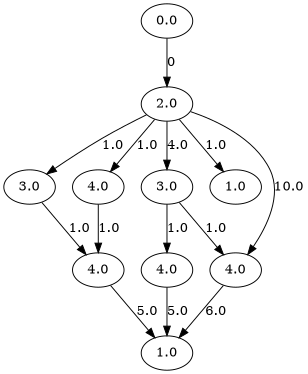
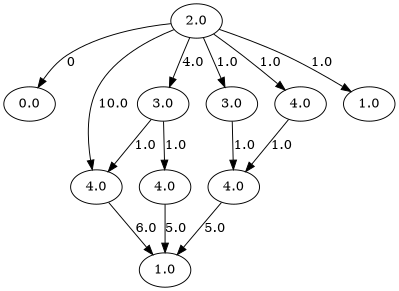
edge "0.0" -> "2.0": reversed
